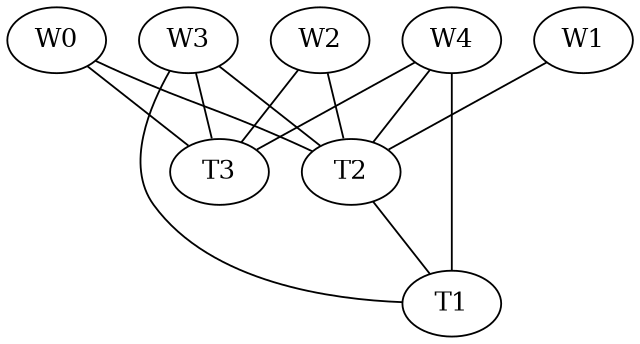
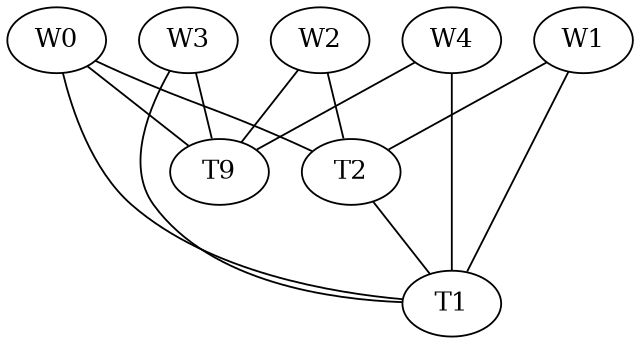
edge "W3" -- "T2": removed
edge "W4" -- "T2": removed
node "T3": label "T3" -> "T9"
edge "W1" -- "T1": added
edge "W0" -- "T1": added
